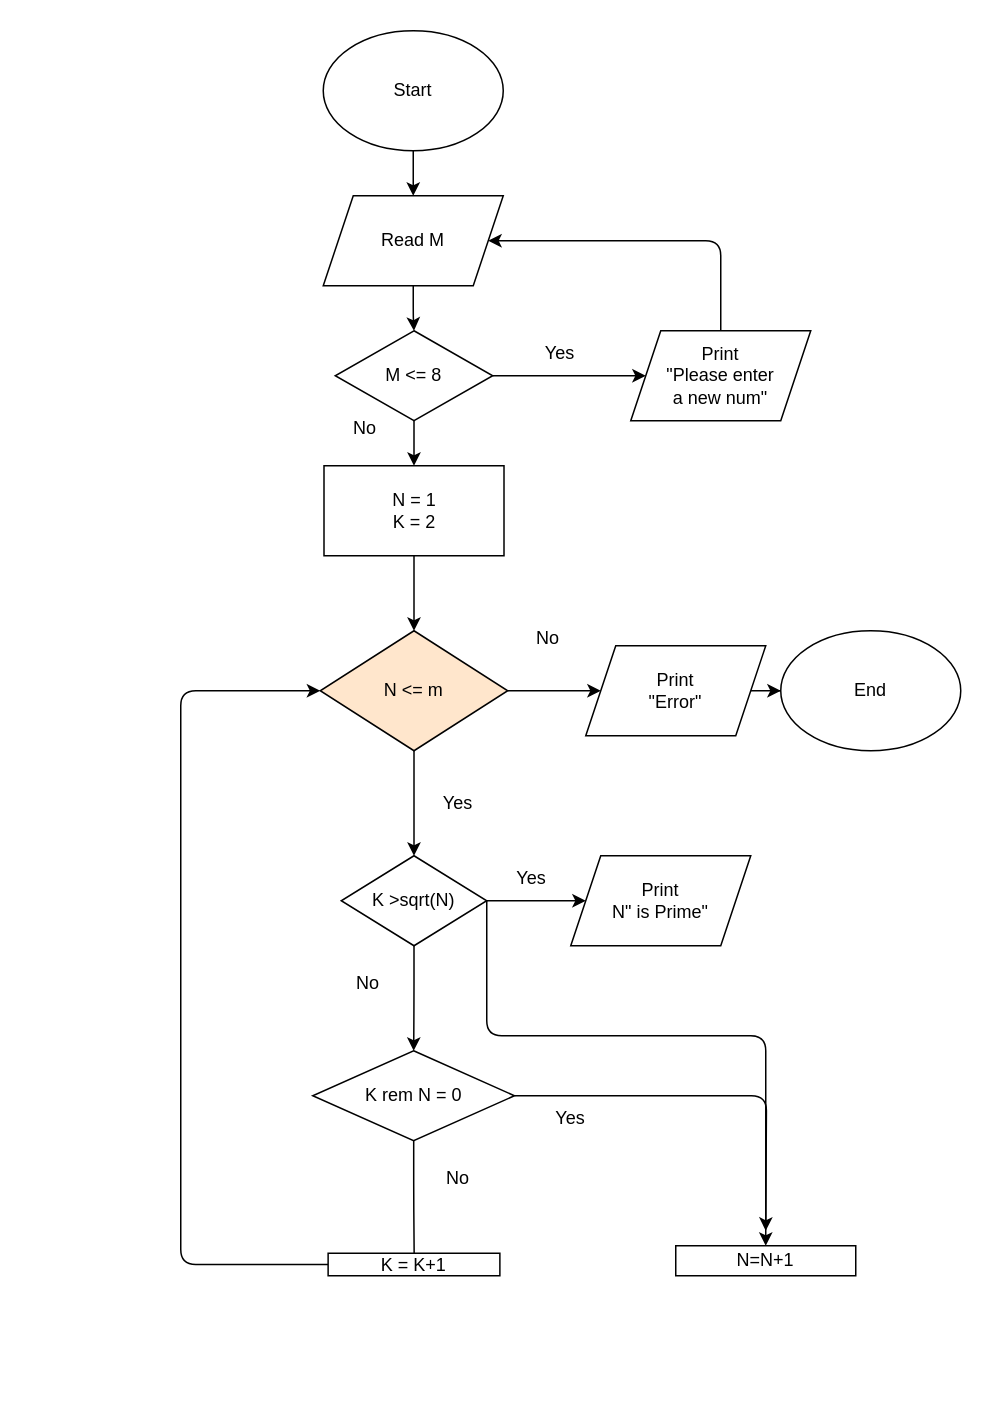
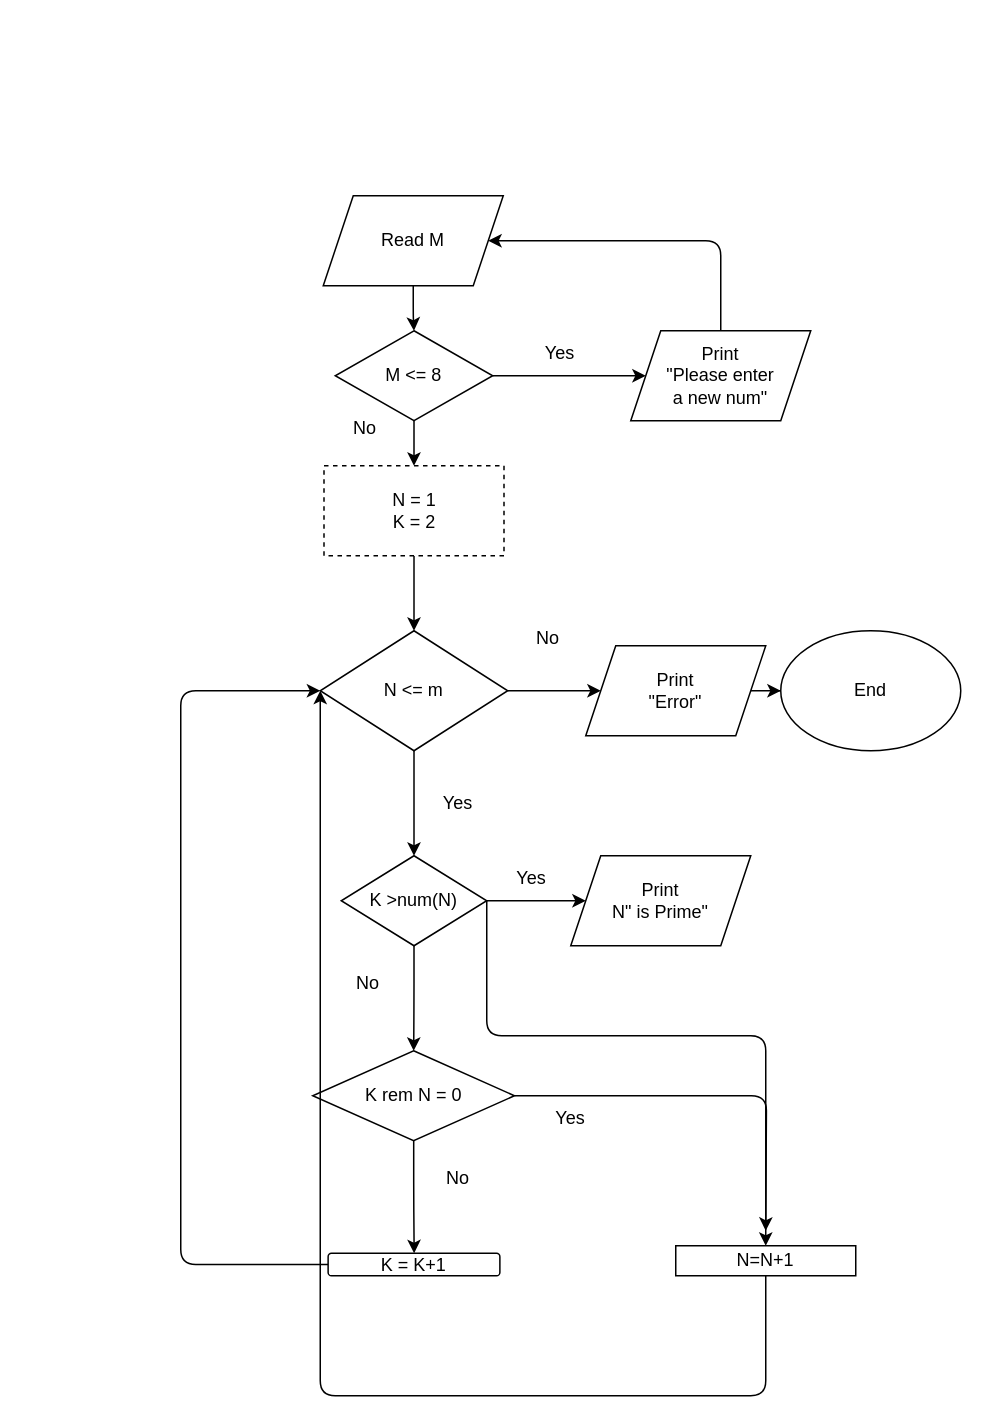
node "Start": removed
edge "Start" -> "Read M": removed
node "N = 1 K = 2": style solid -> dashed
node "N <= m": fillcolor #ffe6cc -> #ffffff
node "K >sqrt(N)": label "K >sqrt(N)" -> "K >num(N)"
edge "K rem N = 0" -- "K = K+1": arrowhead none -> classic
node "K = K+1": shape rectangle -> rounded rectangle
edge "N=N+1" -> "N <= m": added
